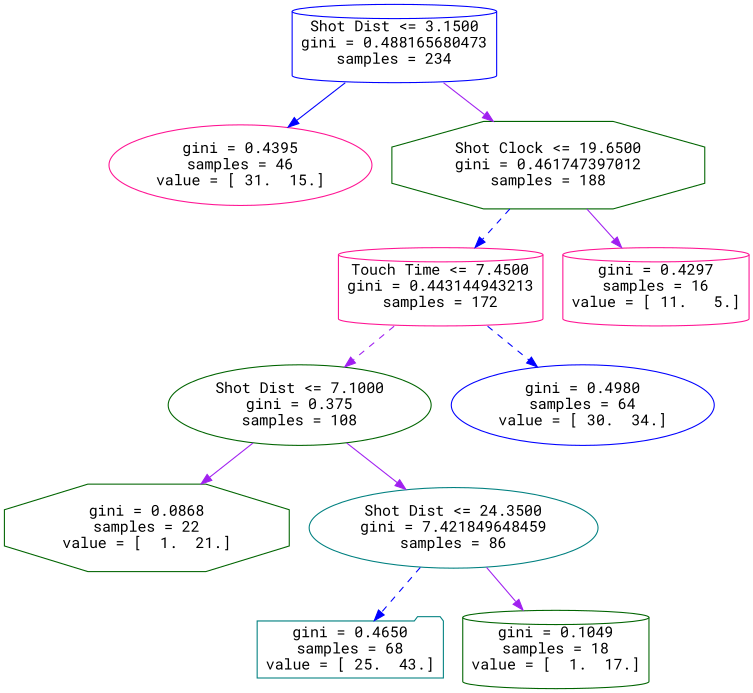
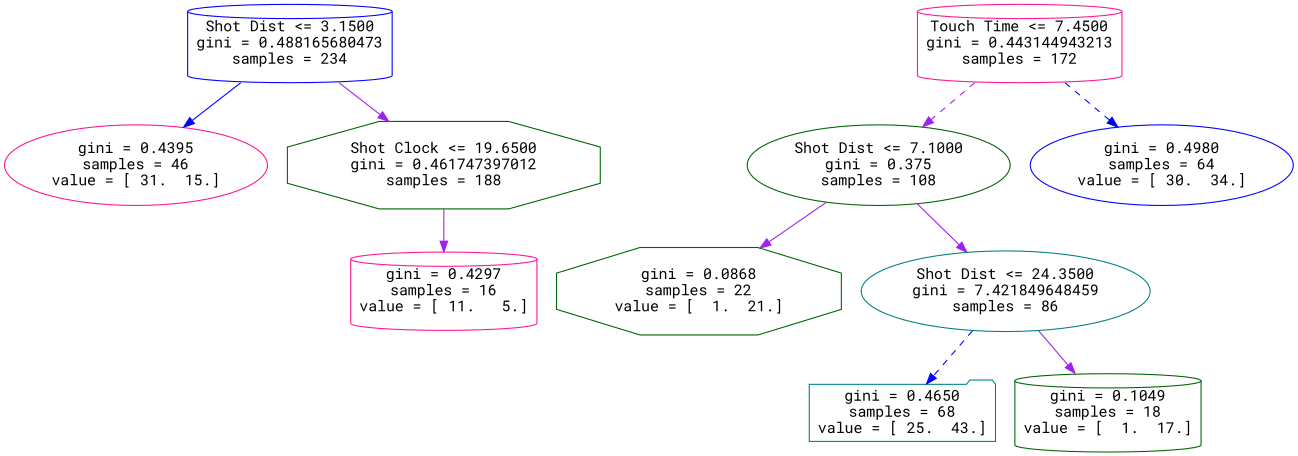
edge "Shot Clock <= 19.6500 gini = 0.461747397012 samples = 188" -> "Touch Time <= 7.4500 gini = 0.443144943213 samples = 172": removed
